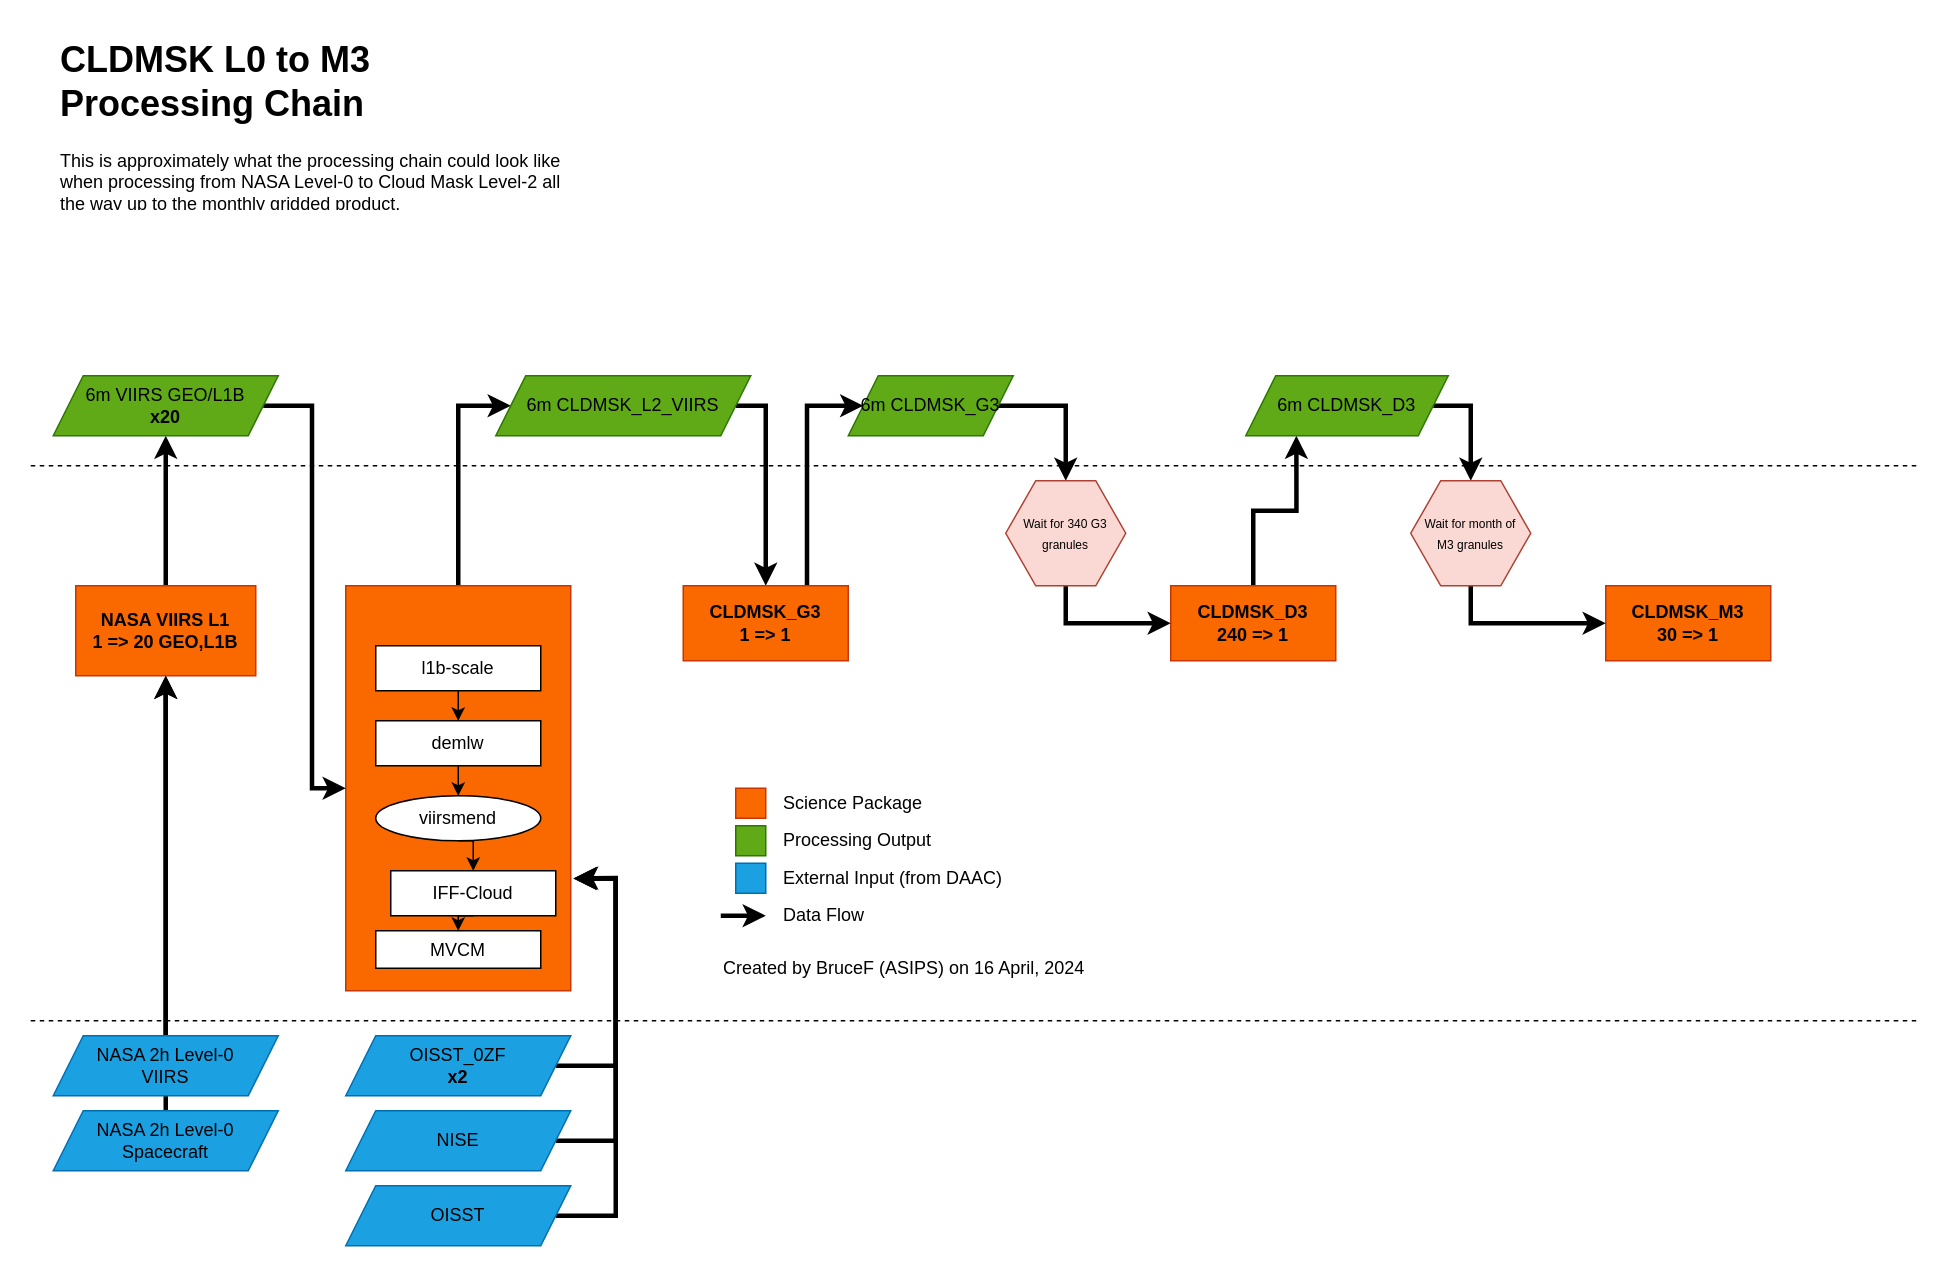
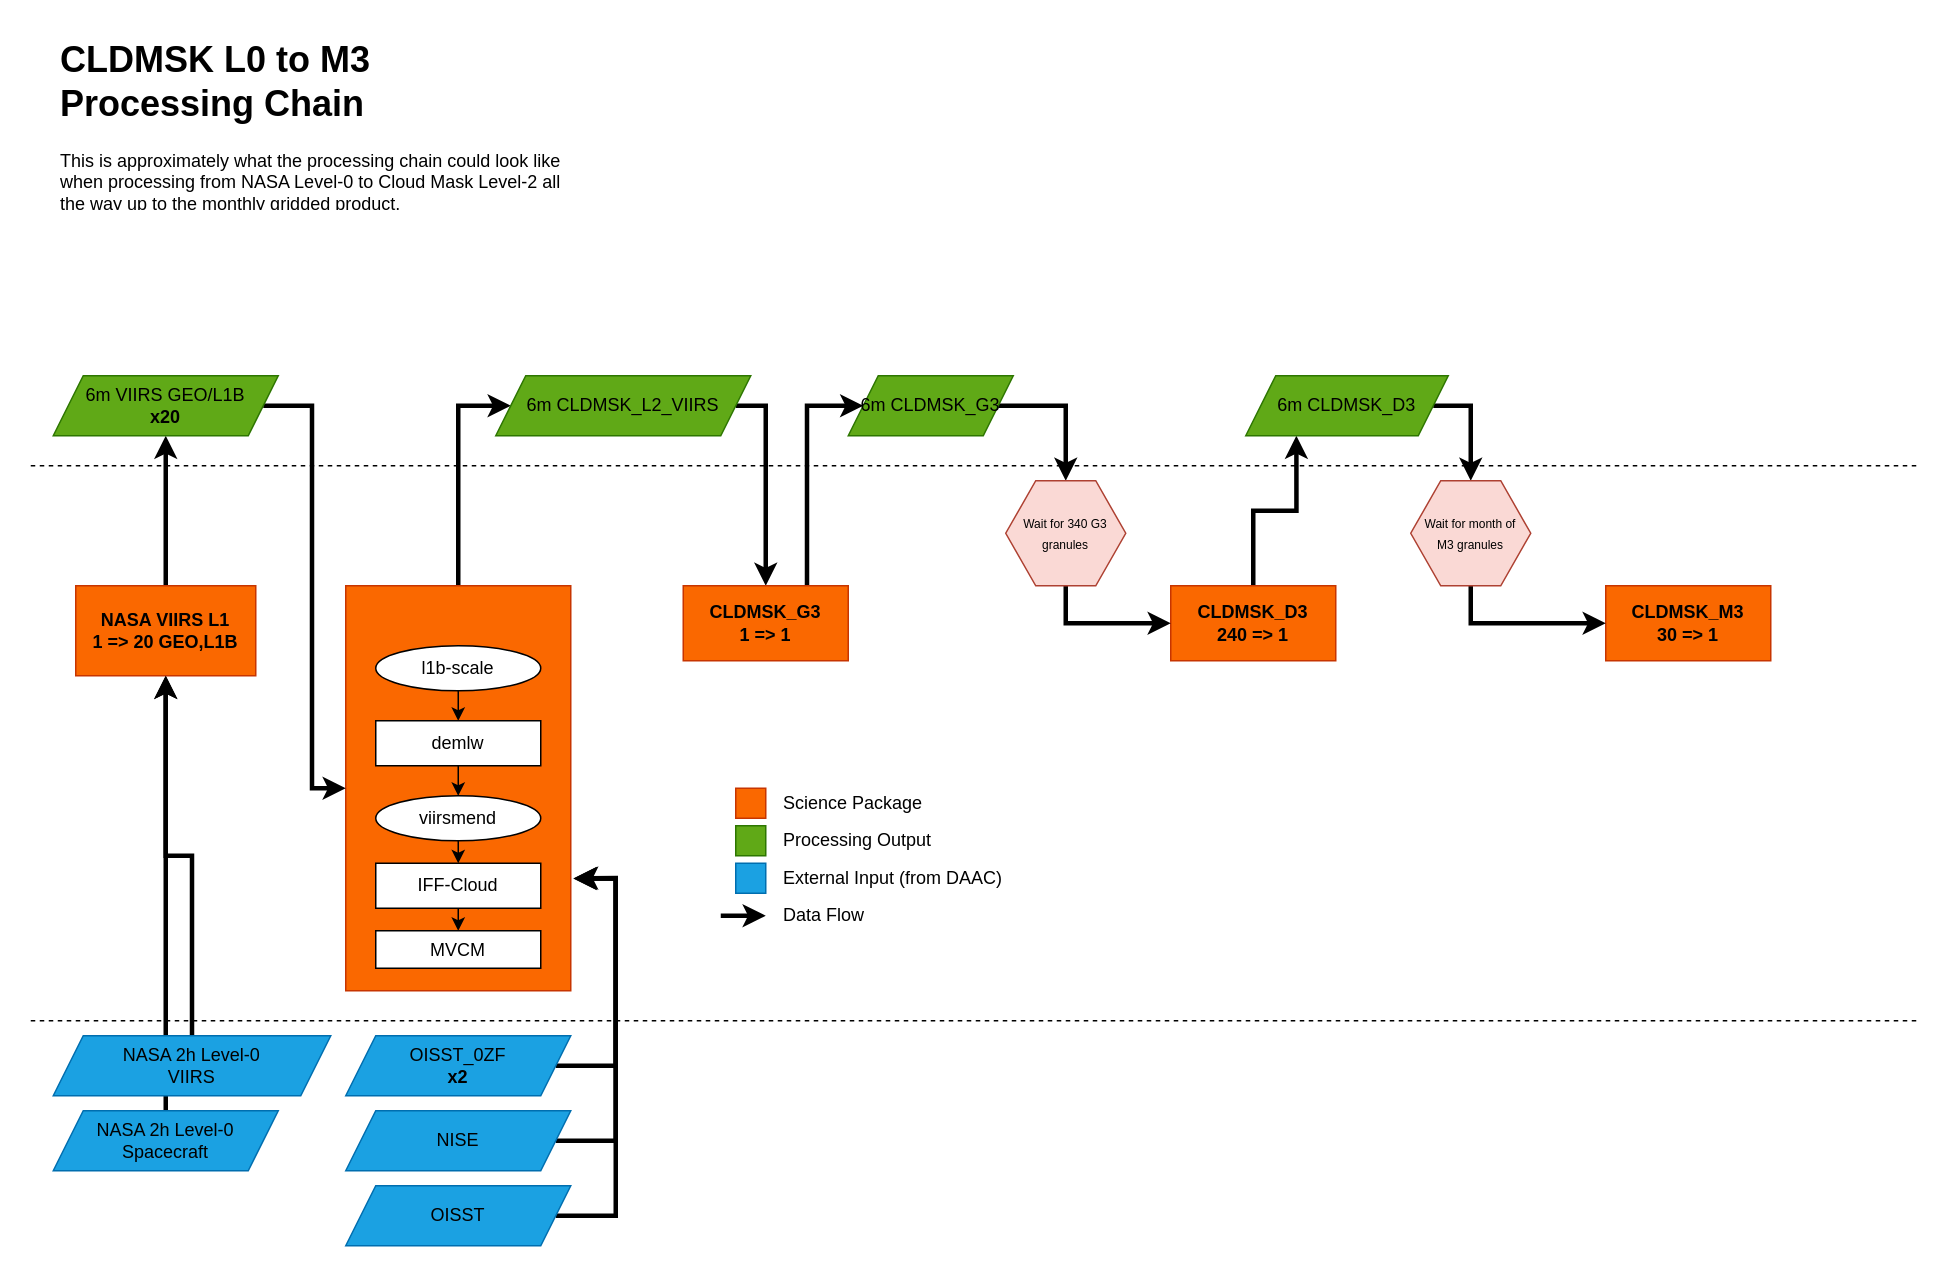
node "l1b-scale": shape rectangle -> ellipse
node "IFF-Cloud": moved (473, 893) -> (458, 886)
node "Created by BruceF (ASIPS) on 16 April, 2024": removed
node "NASA 2h Level-0 VIIRS": size 225x60 -> 278x60
